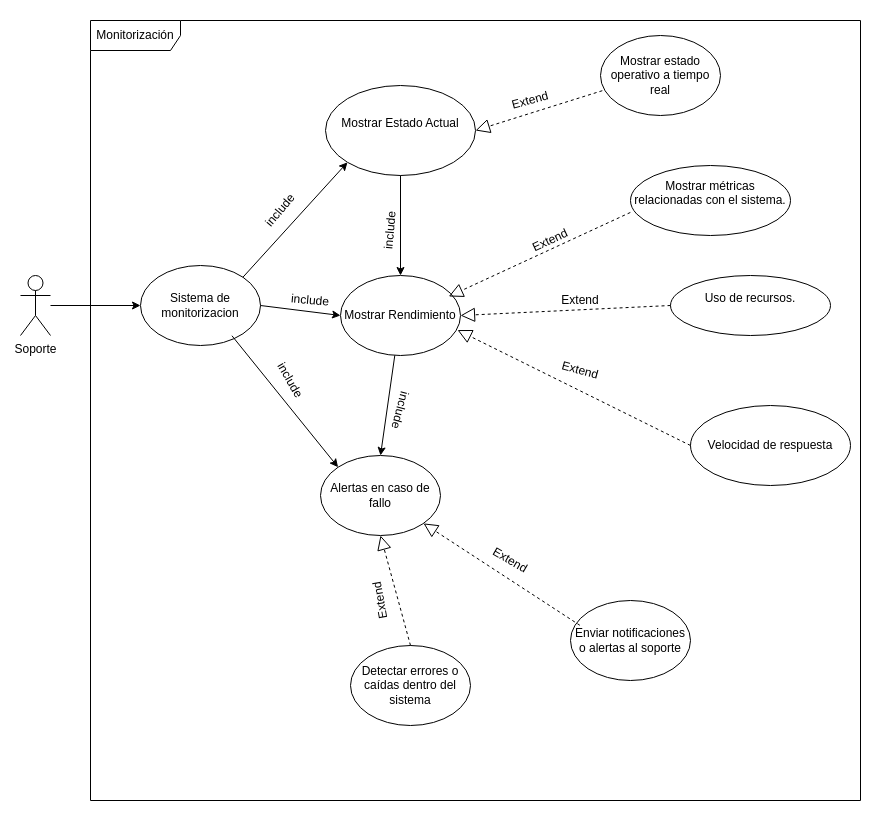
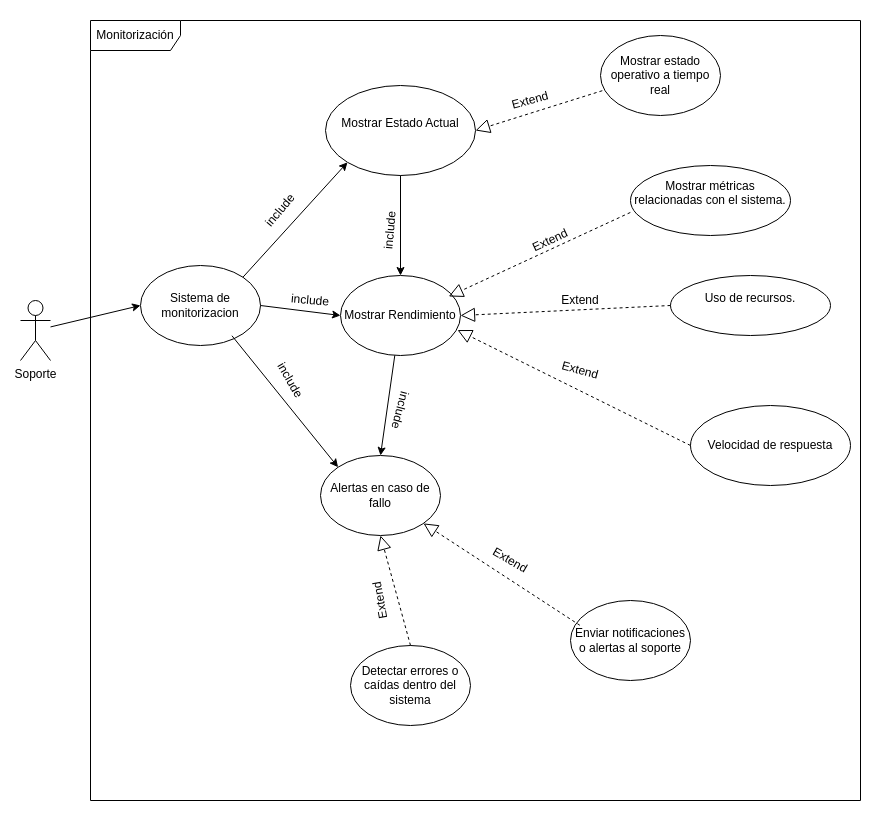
node "Soporte": moved (36, 306) -> (36, 331)
